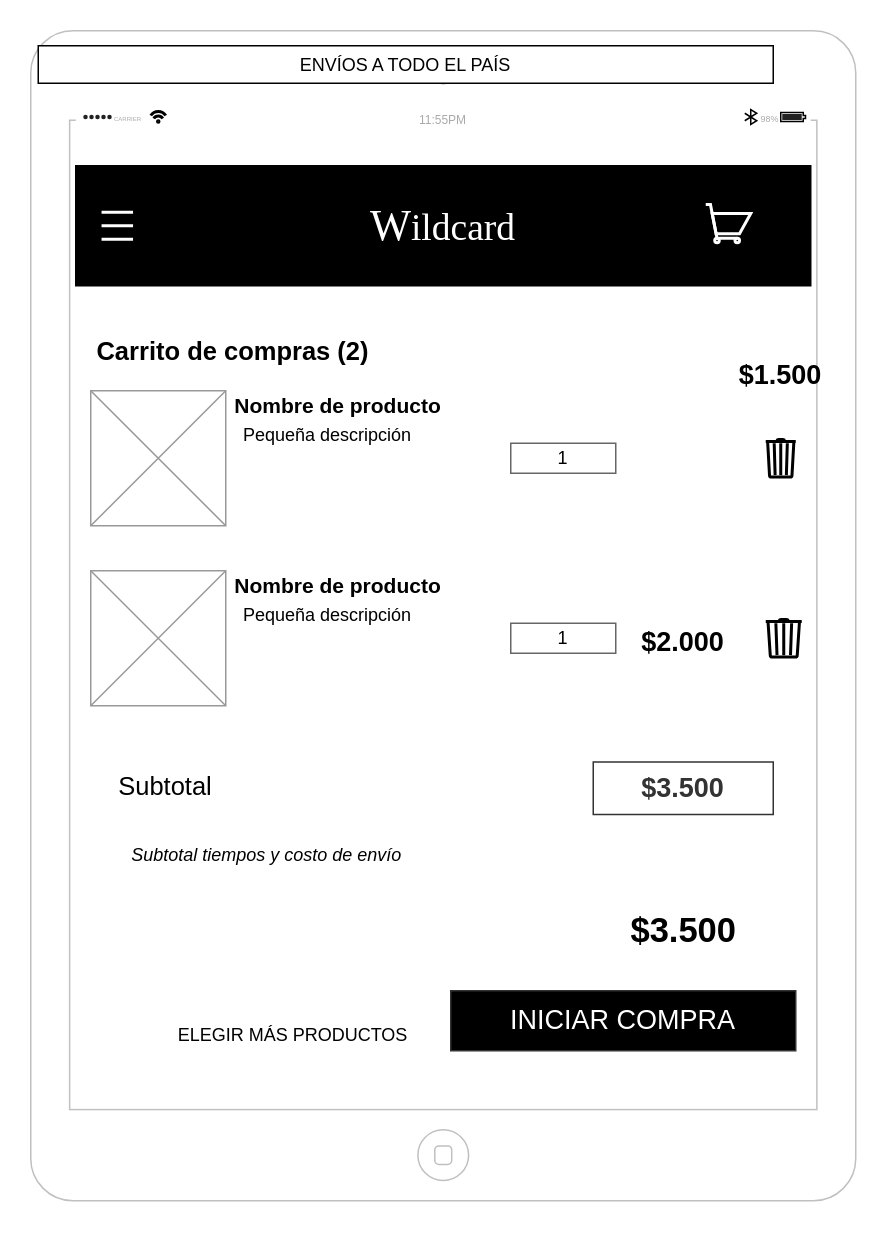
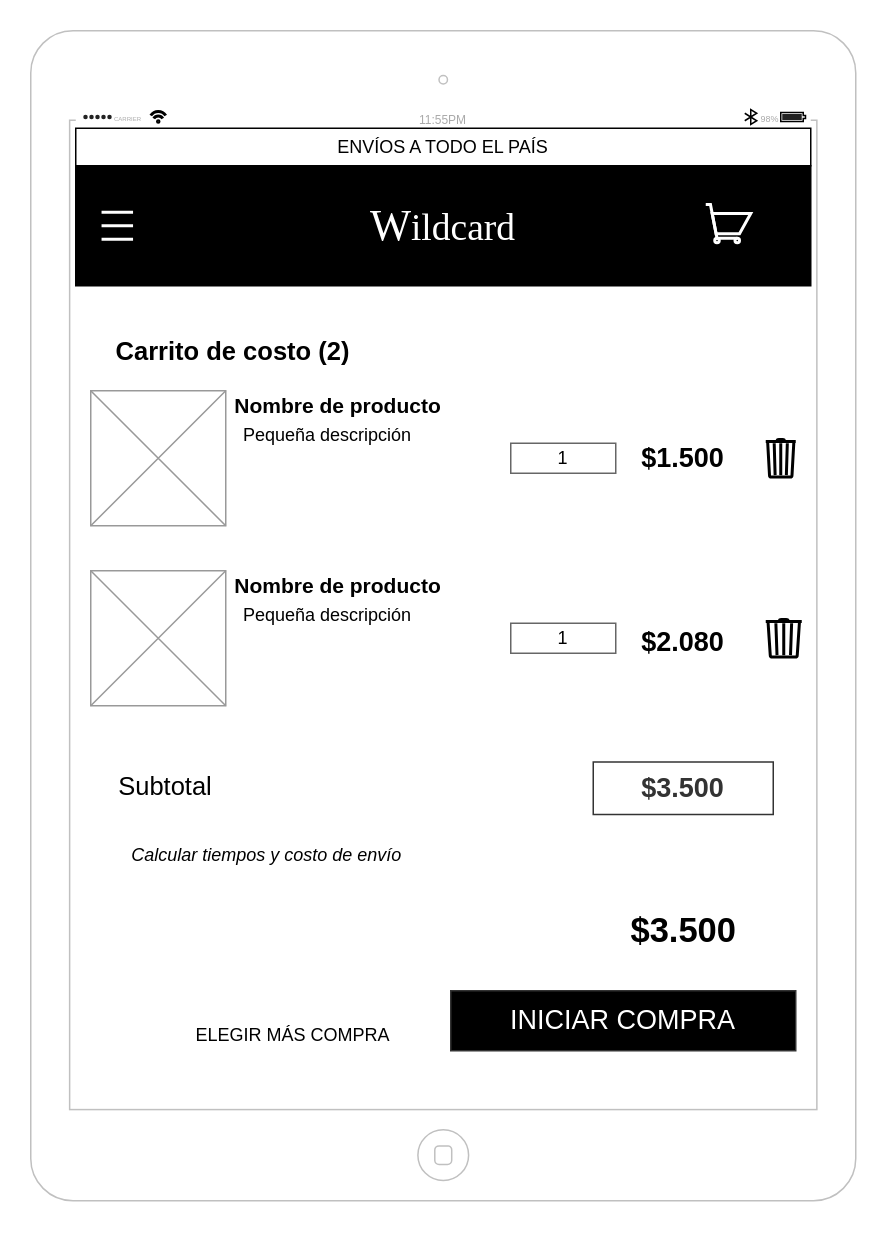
node "ENVÍOS A TODO EL PAÍS": moved (406, 65) -> (443, 147)
node "Carrito de compras (2)": label "Carrito de compras (2)" -> "Carrito de costo (2)"
node "$1.500": moved (781, 376) -> (683, 458)
node "$2.000": label "$2.000" -> "$2.080"
node "Subtotal tiempos y costo de envío": label "Subtotal tiempos y costo de envío" -> "Calcular tiempos y costo de envío"
node "ELEGIR MÁS PRODUCTOS": label "ELEGIR MÁS PRODUCTOS" -> "ELEGIR MÁS COMPRA"
